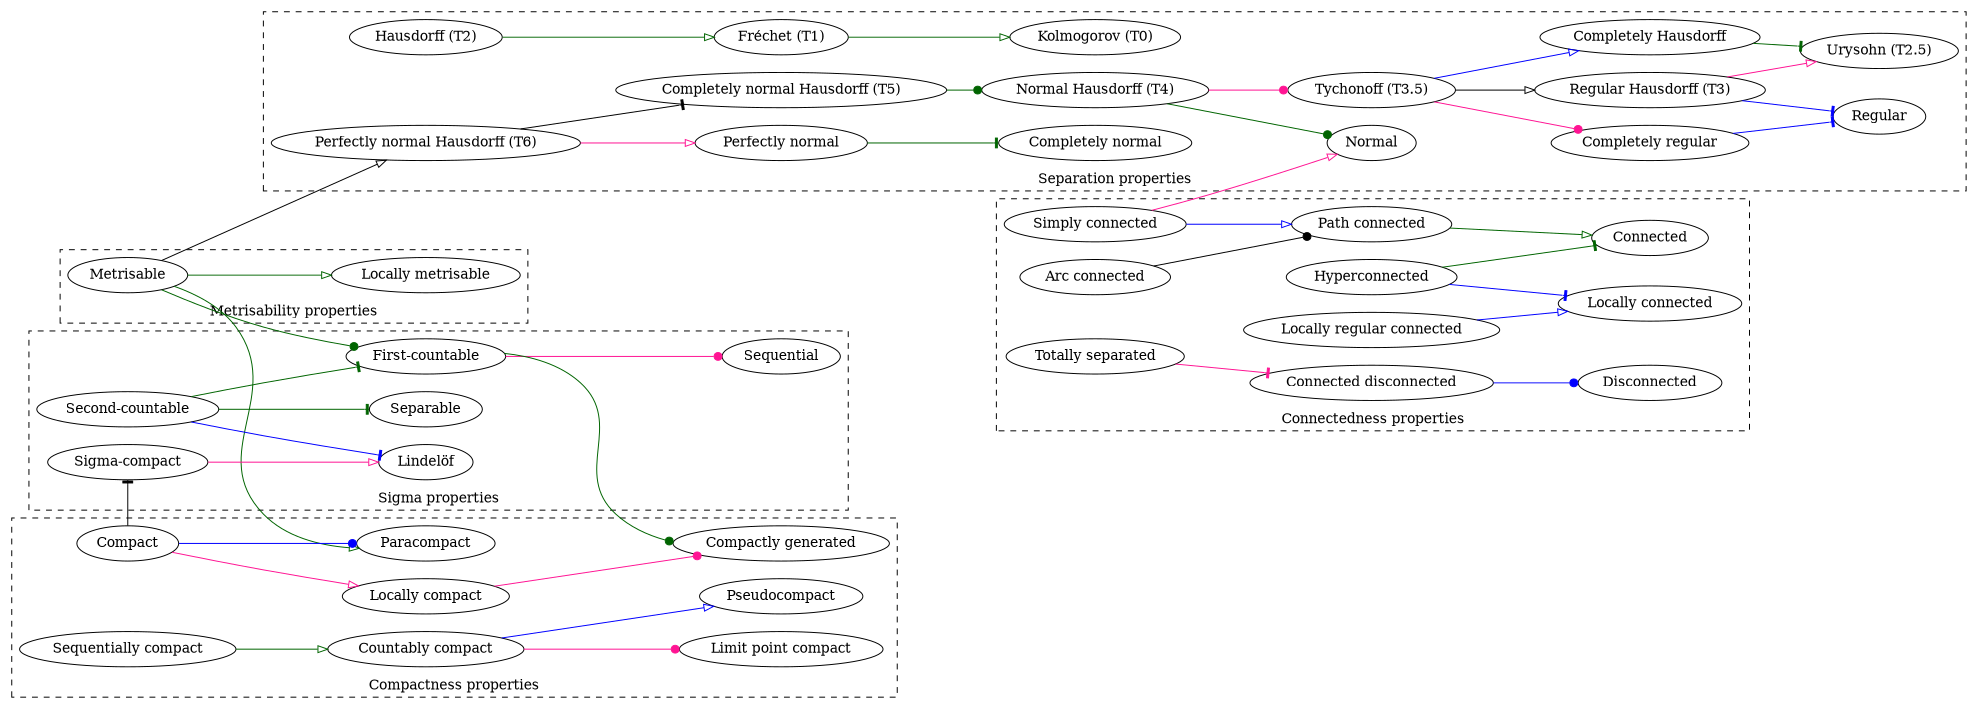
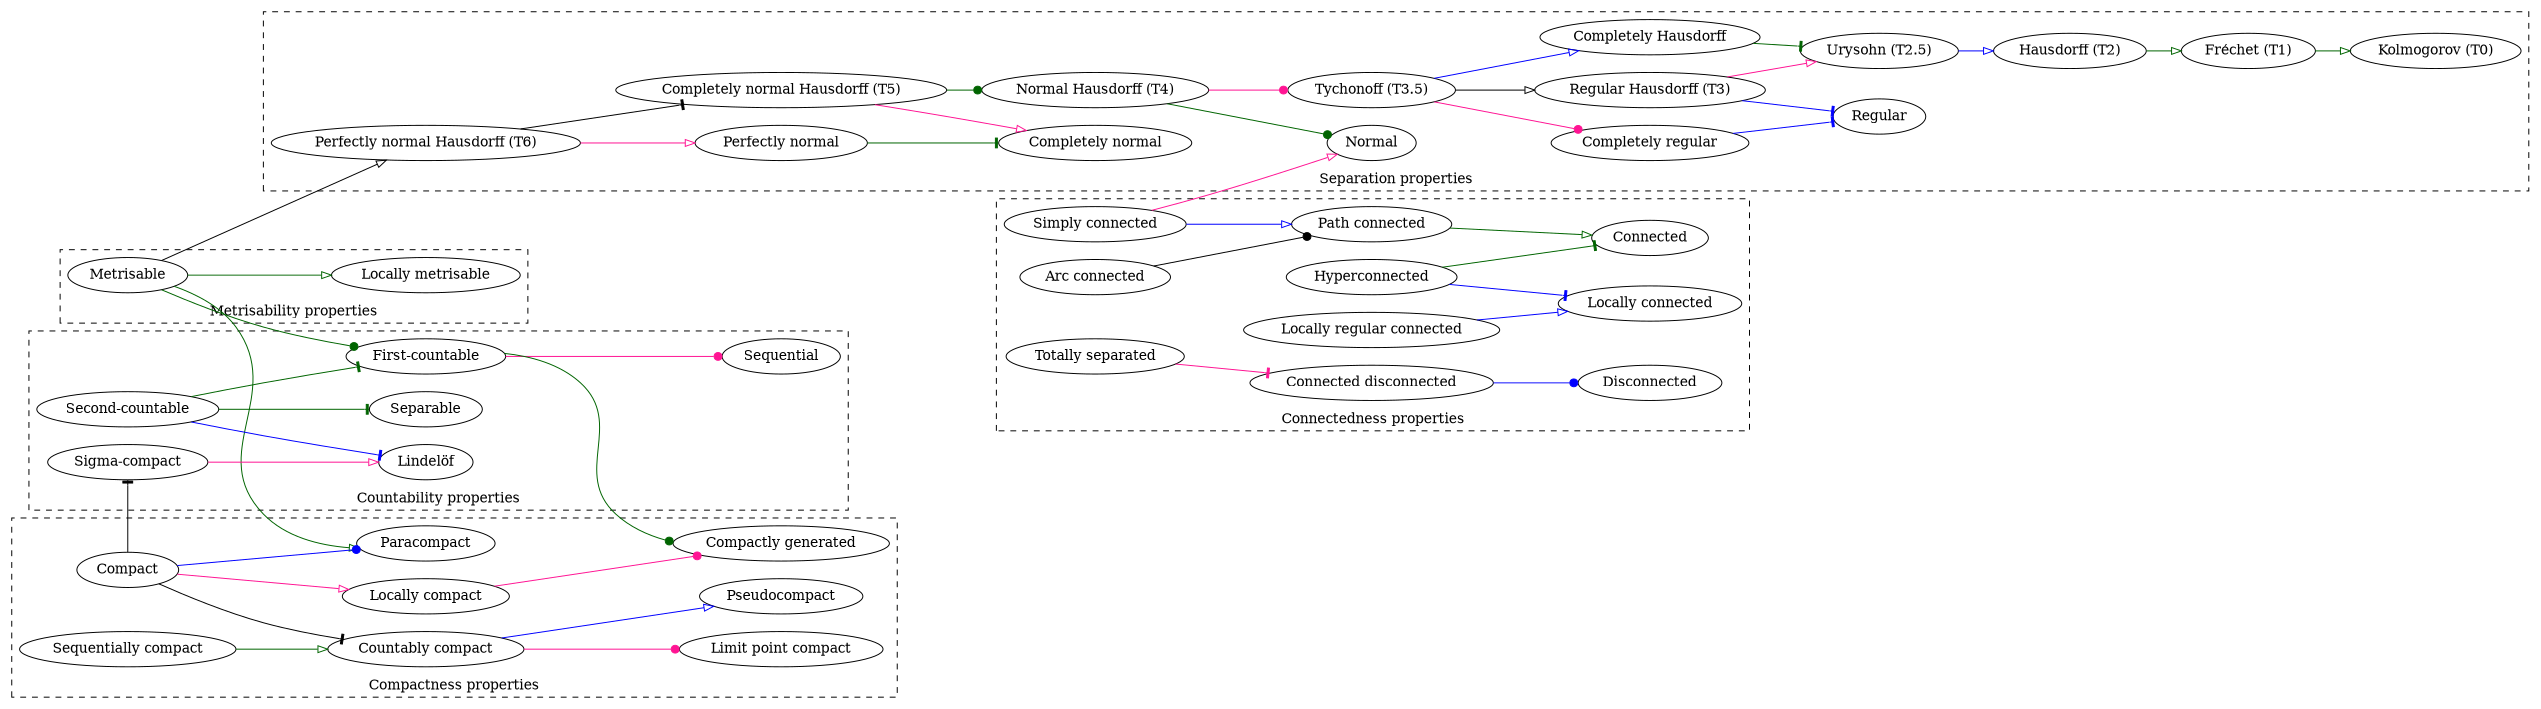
edge "Urysohn (T2.5)" -> "Hausdorff (T2)": added
edge "Completely normal Hausdorff (T5)" -> "Completely normal": added
cluster "Sigma properties": label "Sigma properties" -> "Countability properties"
edge "Compact" -> "Countably compact": added
